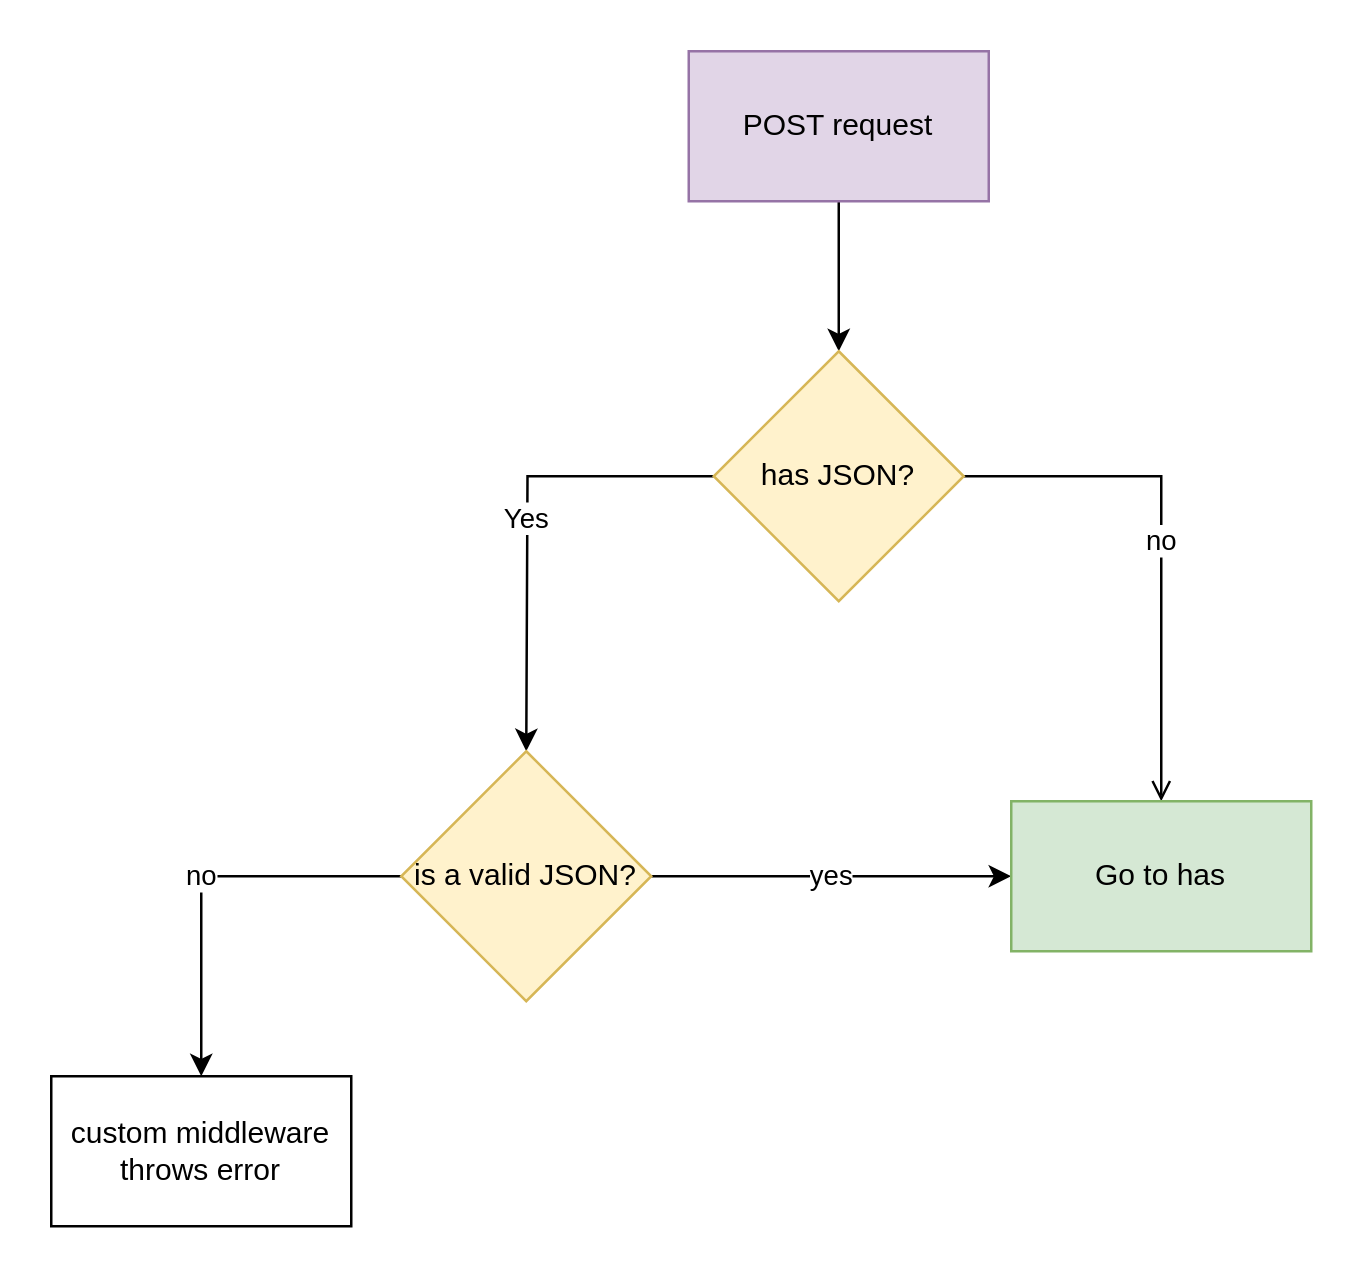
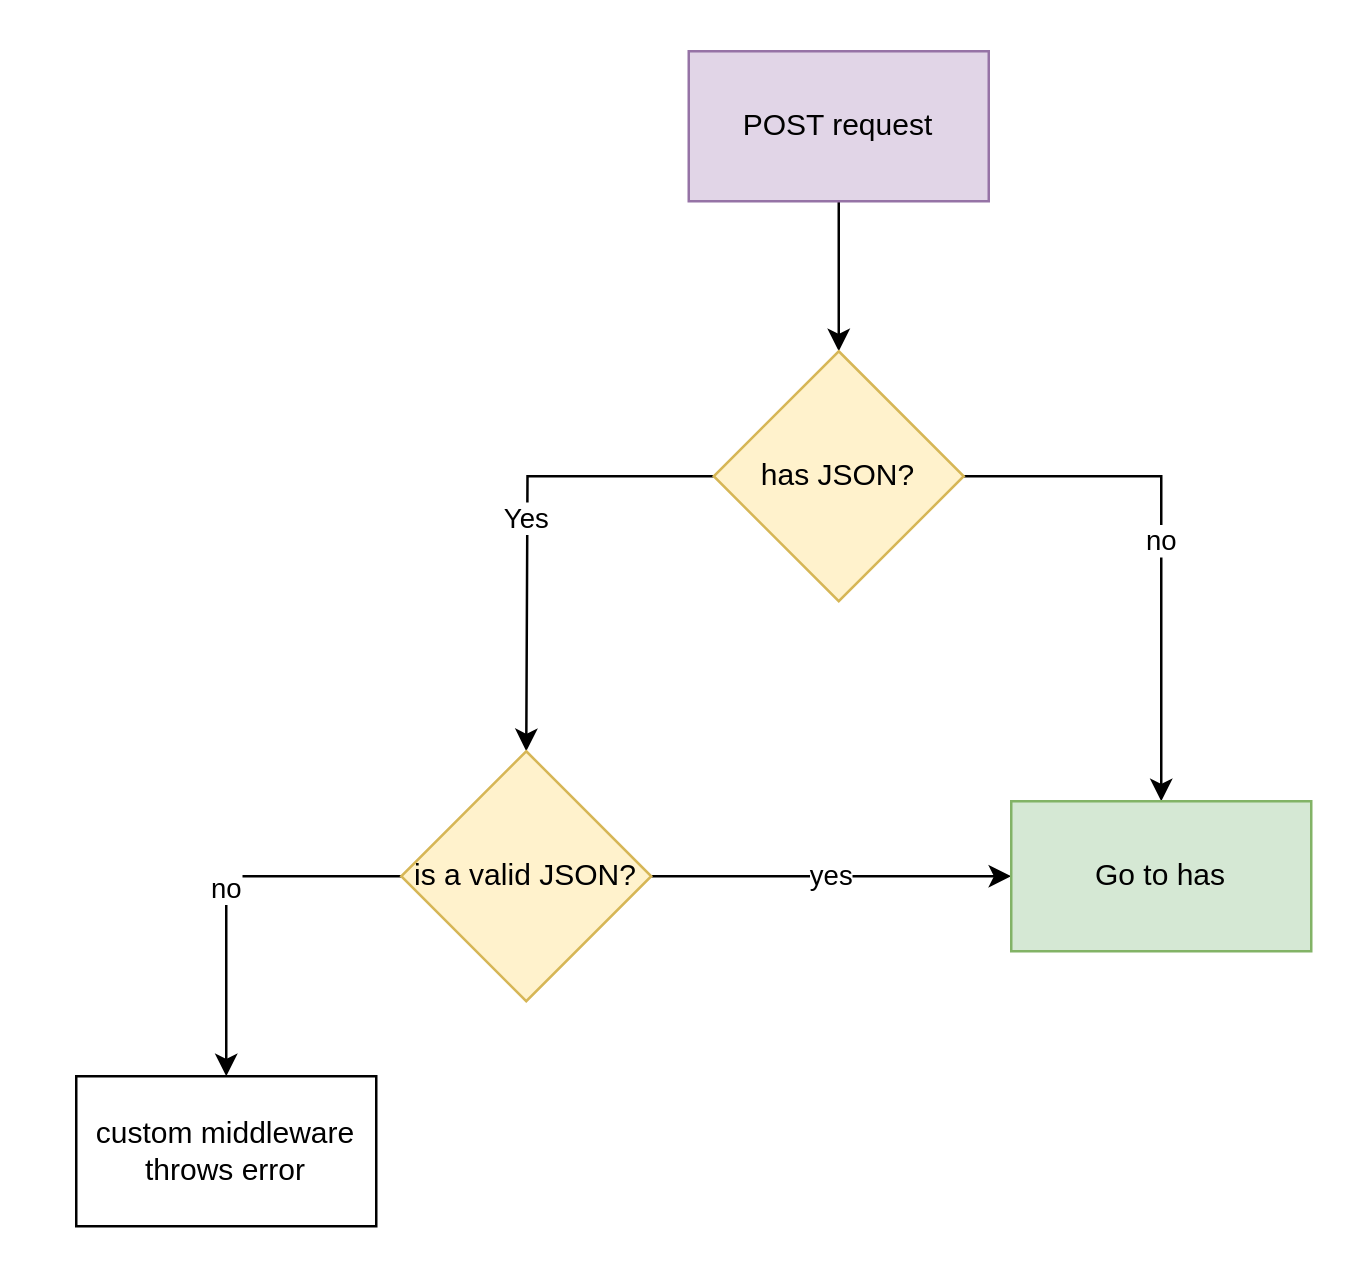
edge "has JSON?" -> "Go to has": arrowhead open -> classic
node "custom middleware throws error": moved (201, 1151) -> (226, 1151)
